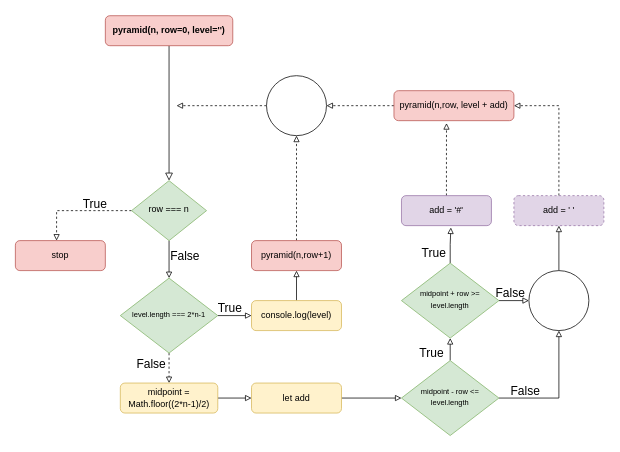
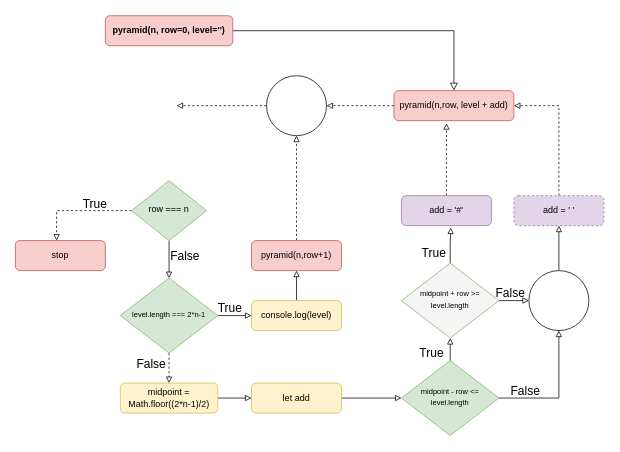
edge "pyramid(n, row=0, level='')" -> "row === n": now "pyramid(n, row=0, level='')" -> "pyramid(n,row, level + add)"
node "midpoint + row >= level.length": fillcolor #d5e8d4 -> #f5f5f5
